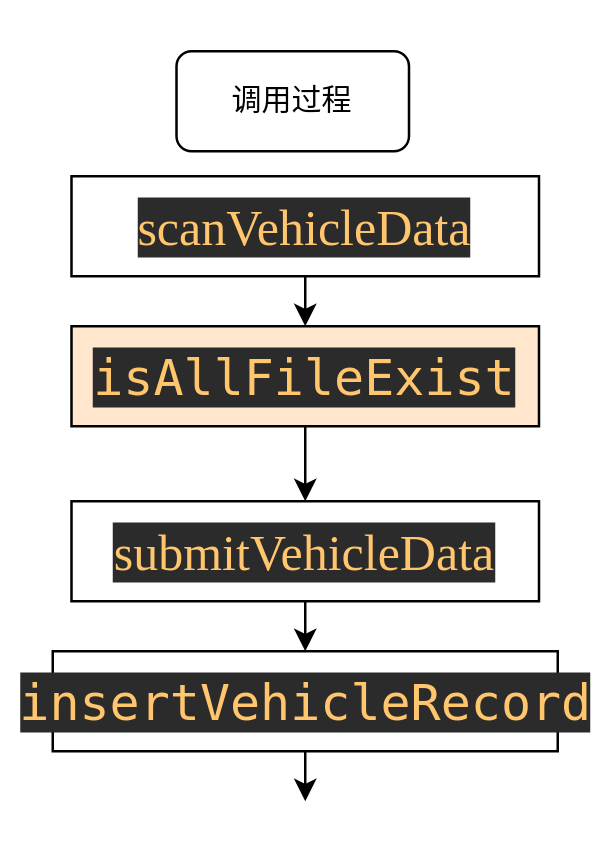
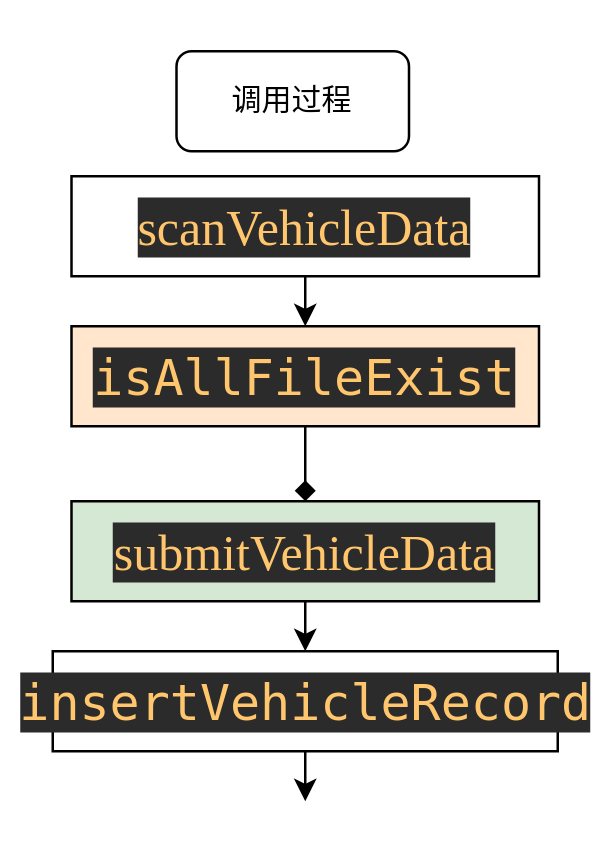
edge "isAllFileExist" -> "submitVehicleData": arrowhead classic -> diamond
node "submitVehicleData": fillcolor #ffffff -> #d5e8d4
